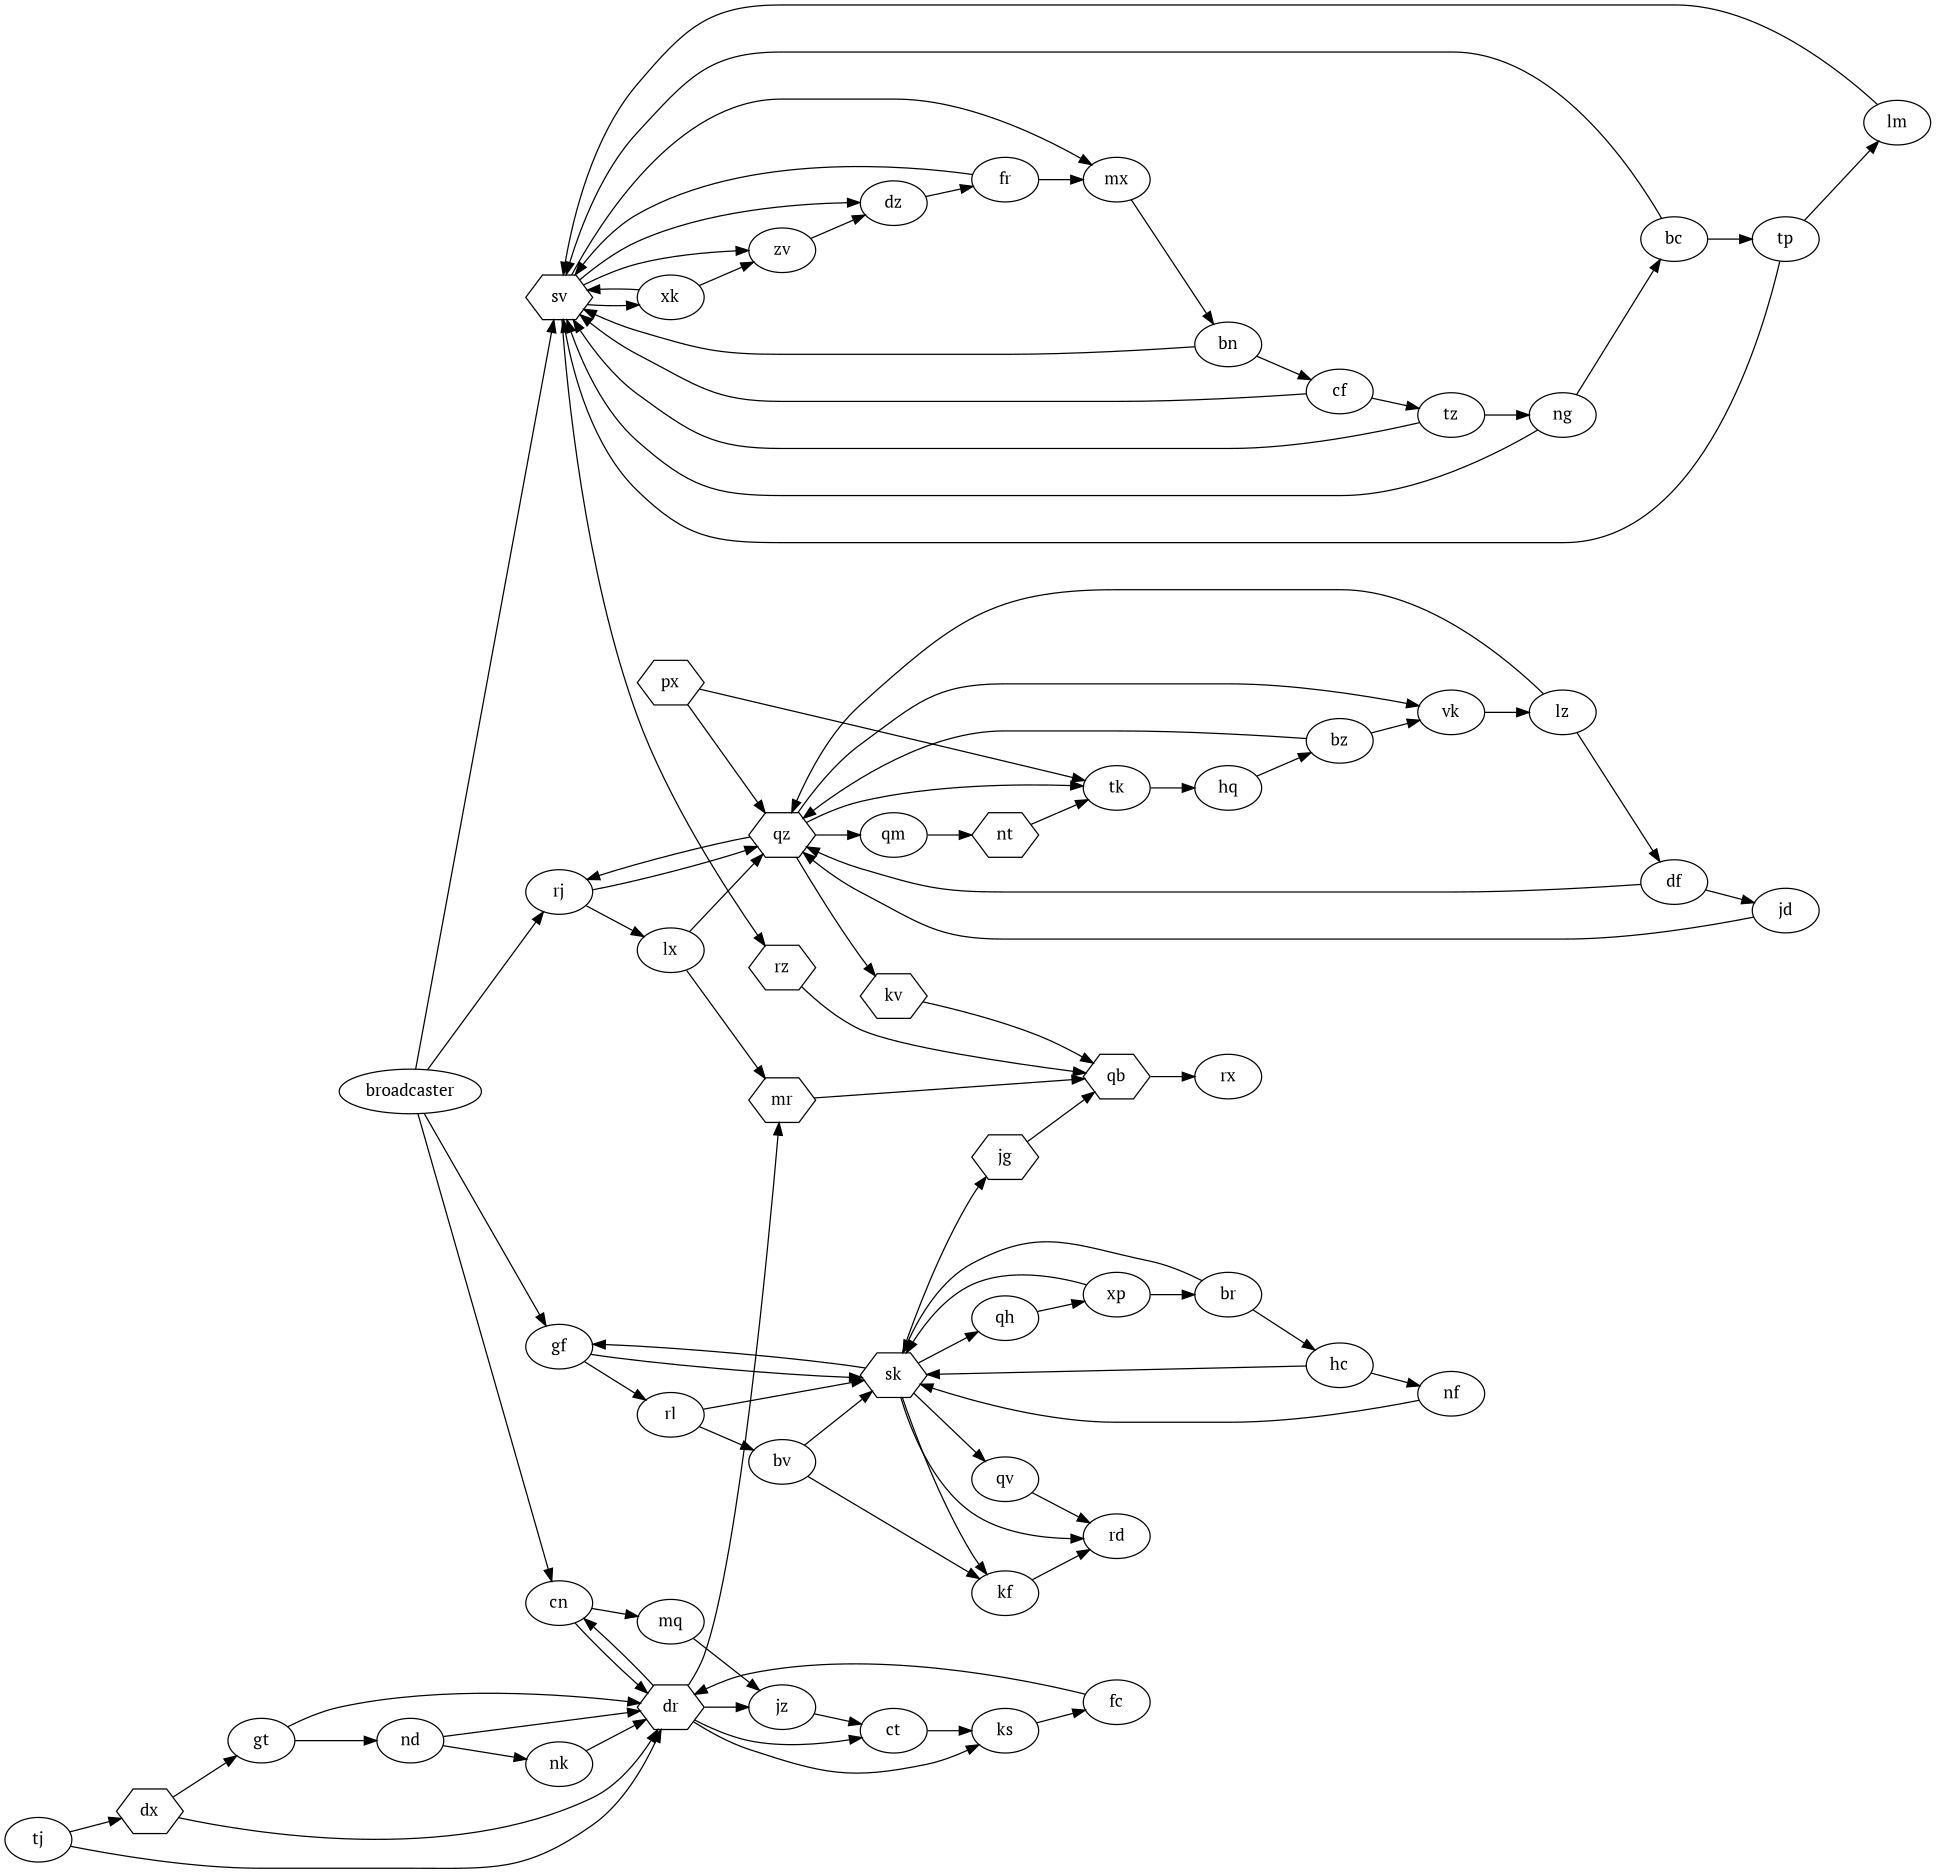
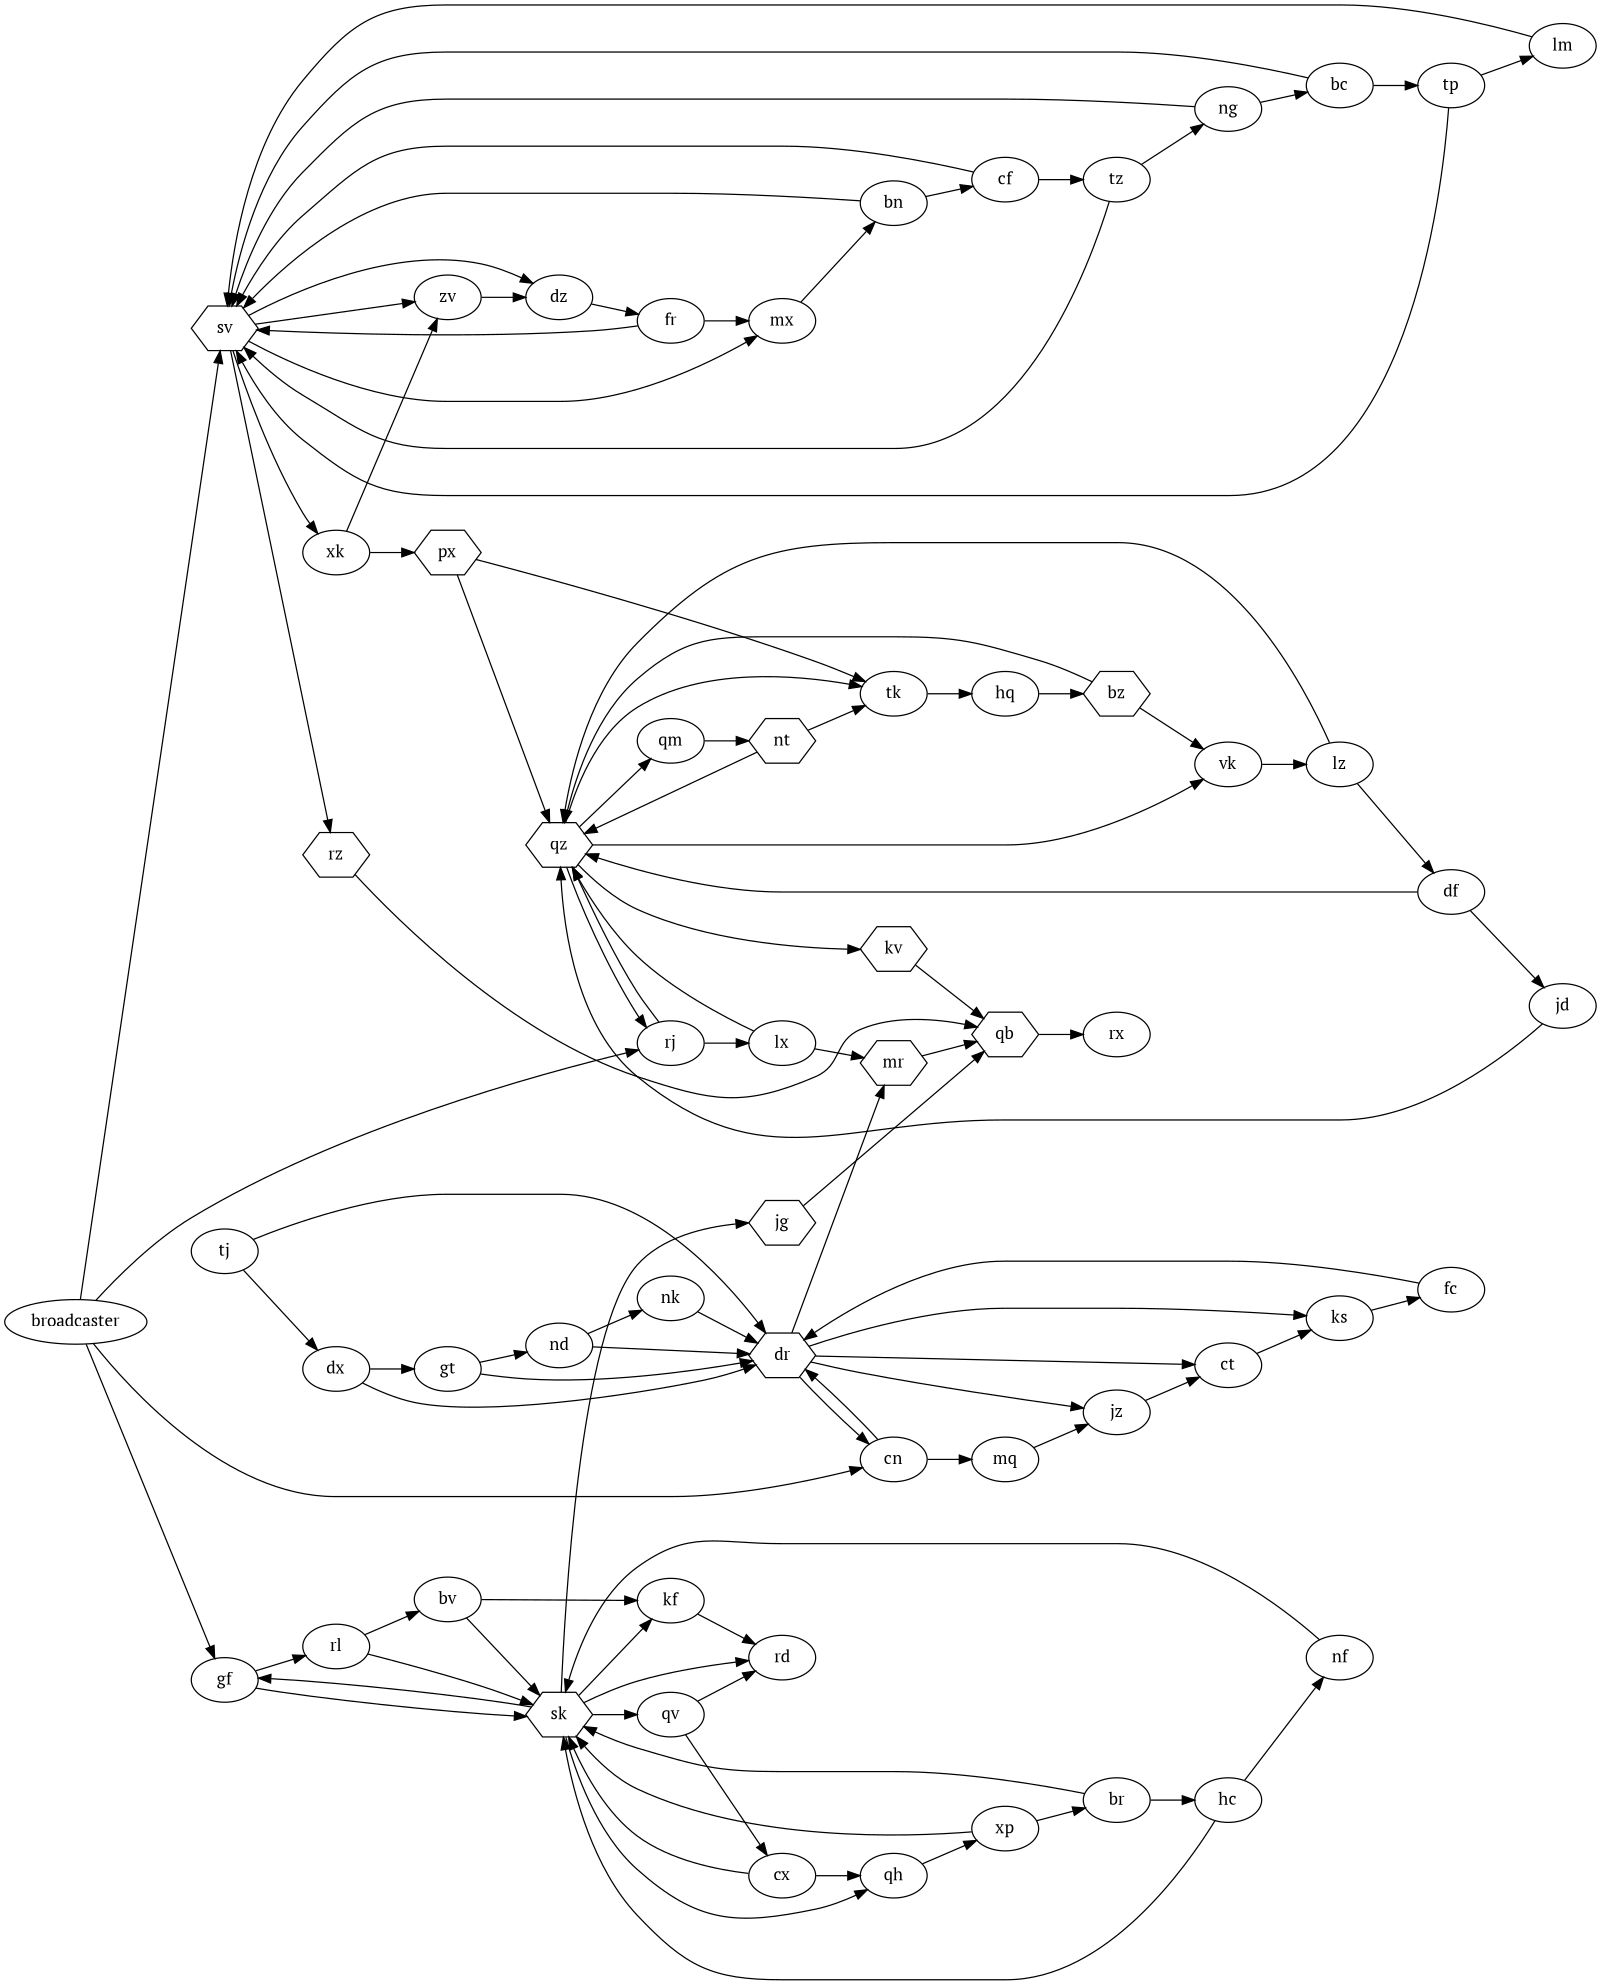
edge "xk" -> "sv": now "xk" -> "px"
node "bz": shape ellipse -> hexagon
edge "nt" -> "qz": added
node "dx": shape hexagon -> ellipse
node "cx": added
